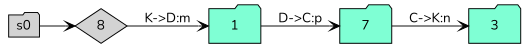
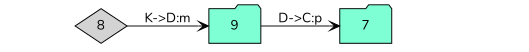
node "s0": removed
node "1": label "1" -> "9"
node "3": removed
